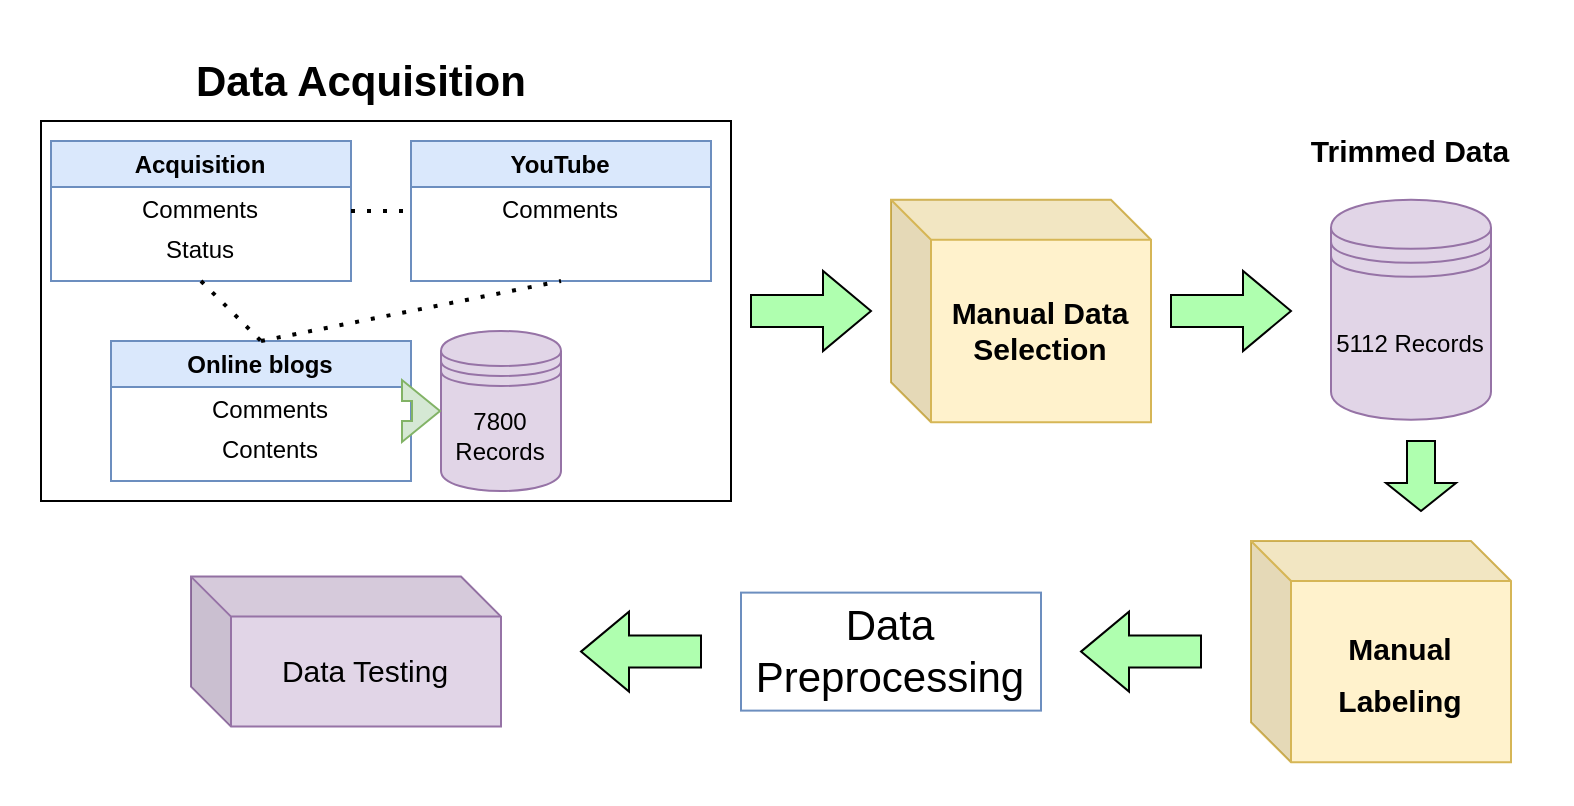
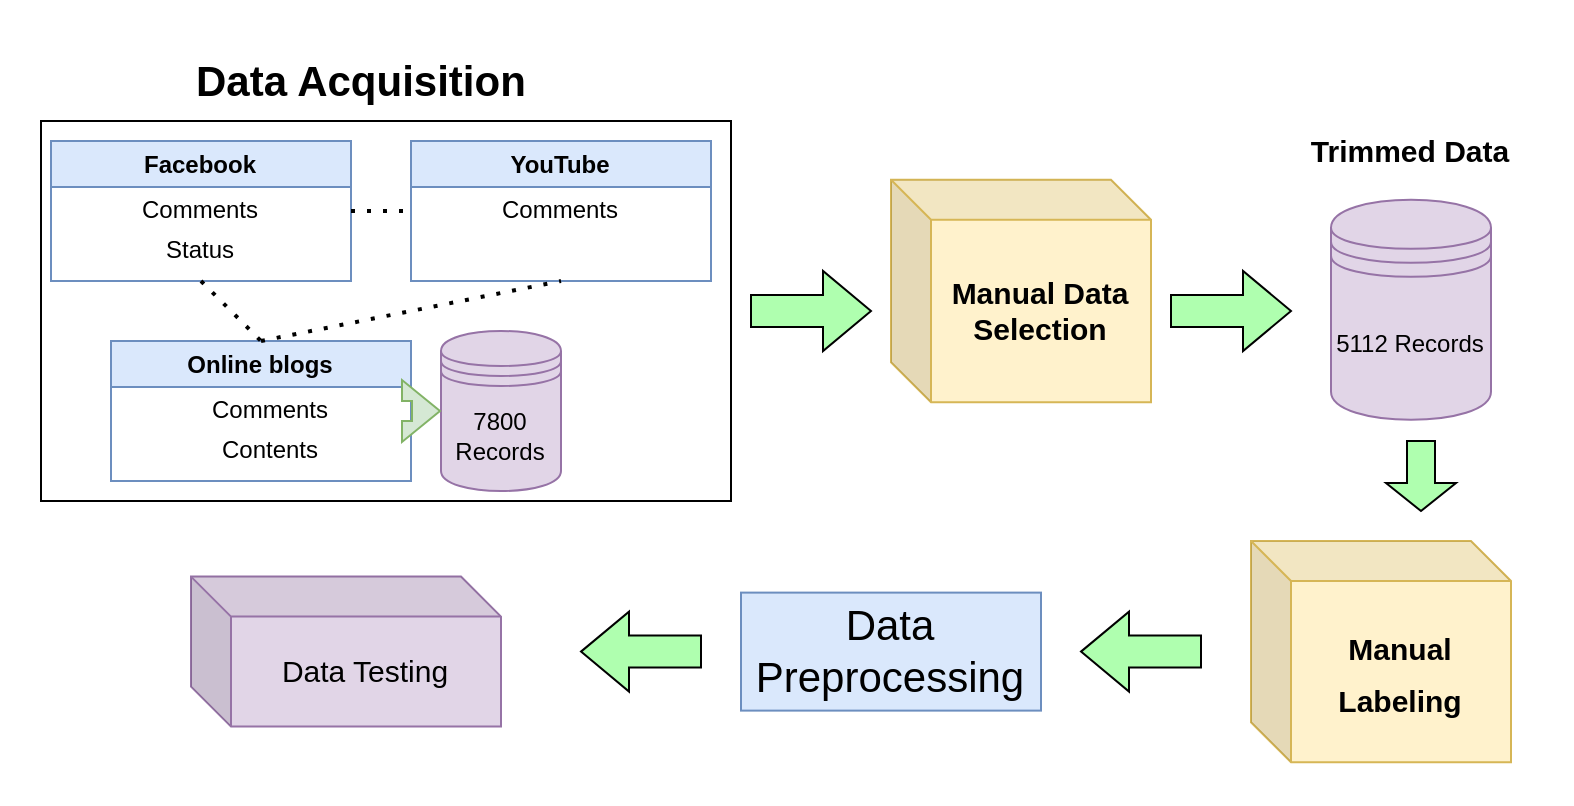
node "Acquisition": label "Acquisition" -> "Facebook"
node "Manual Data Selection": moved (1021, 311) -> (1021, 291)
node "Data Preprocessing": fillcolor #ffffff -> #dae8fc
